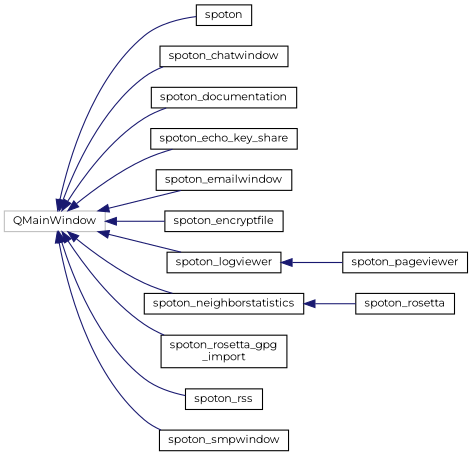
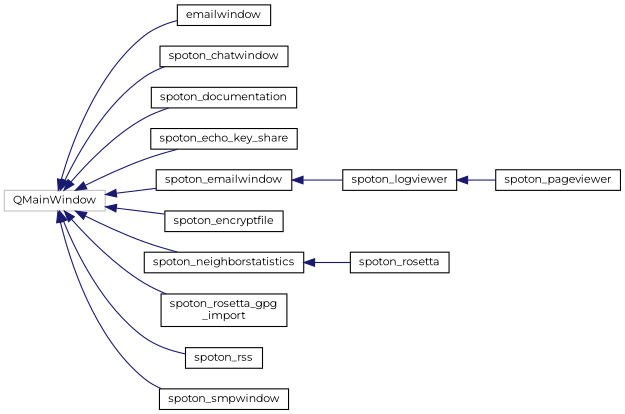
node "spoton": label "spoton" -> "emailwindow"
edge "spoton_logviewer" -> "QMainWindow": now "spoton_logviewer" -> "spoton_emailwindow"
